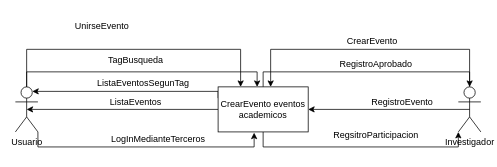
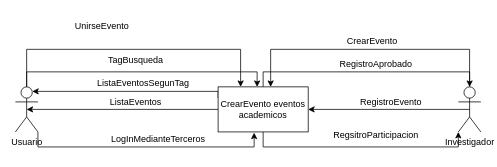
node "RegistroEvento": moved (402, 102) -> (390, 102)
